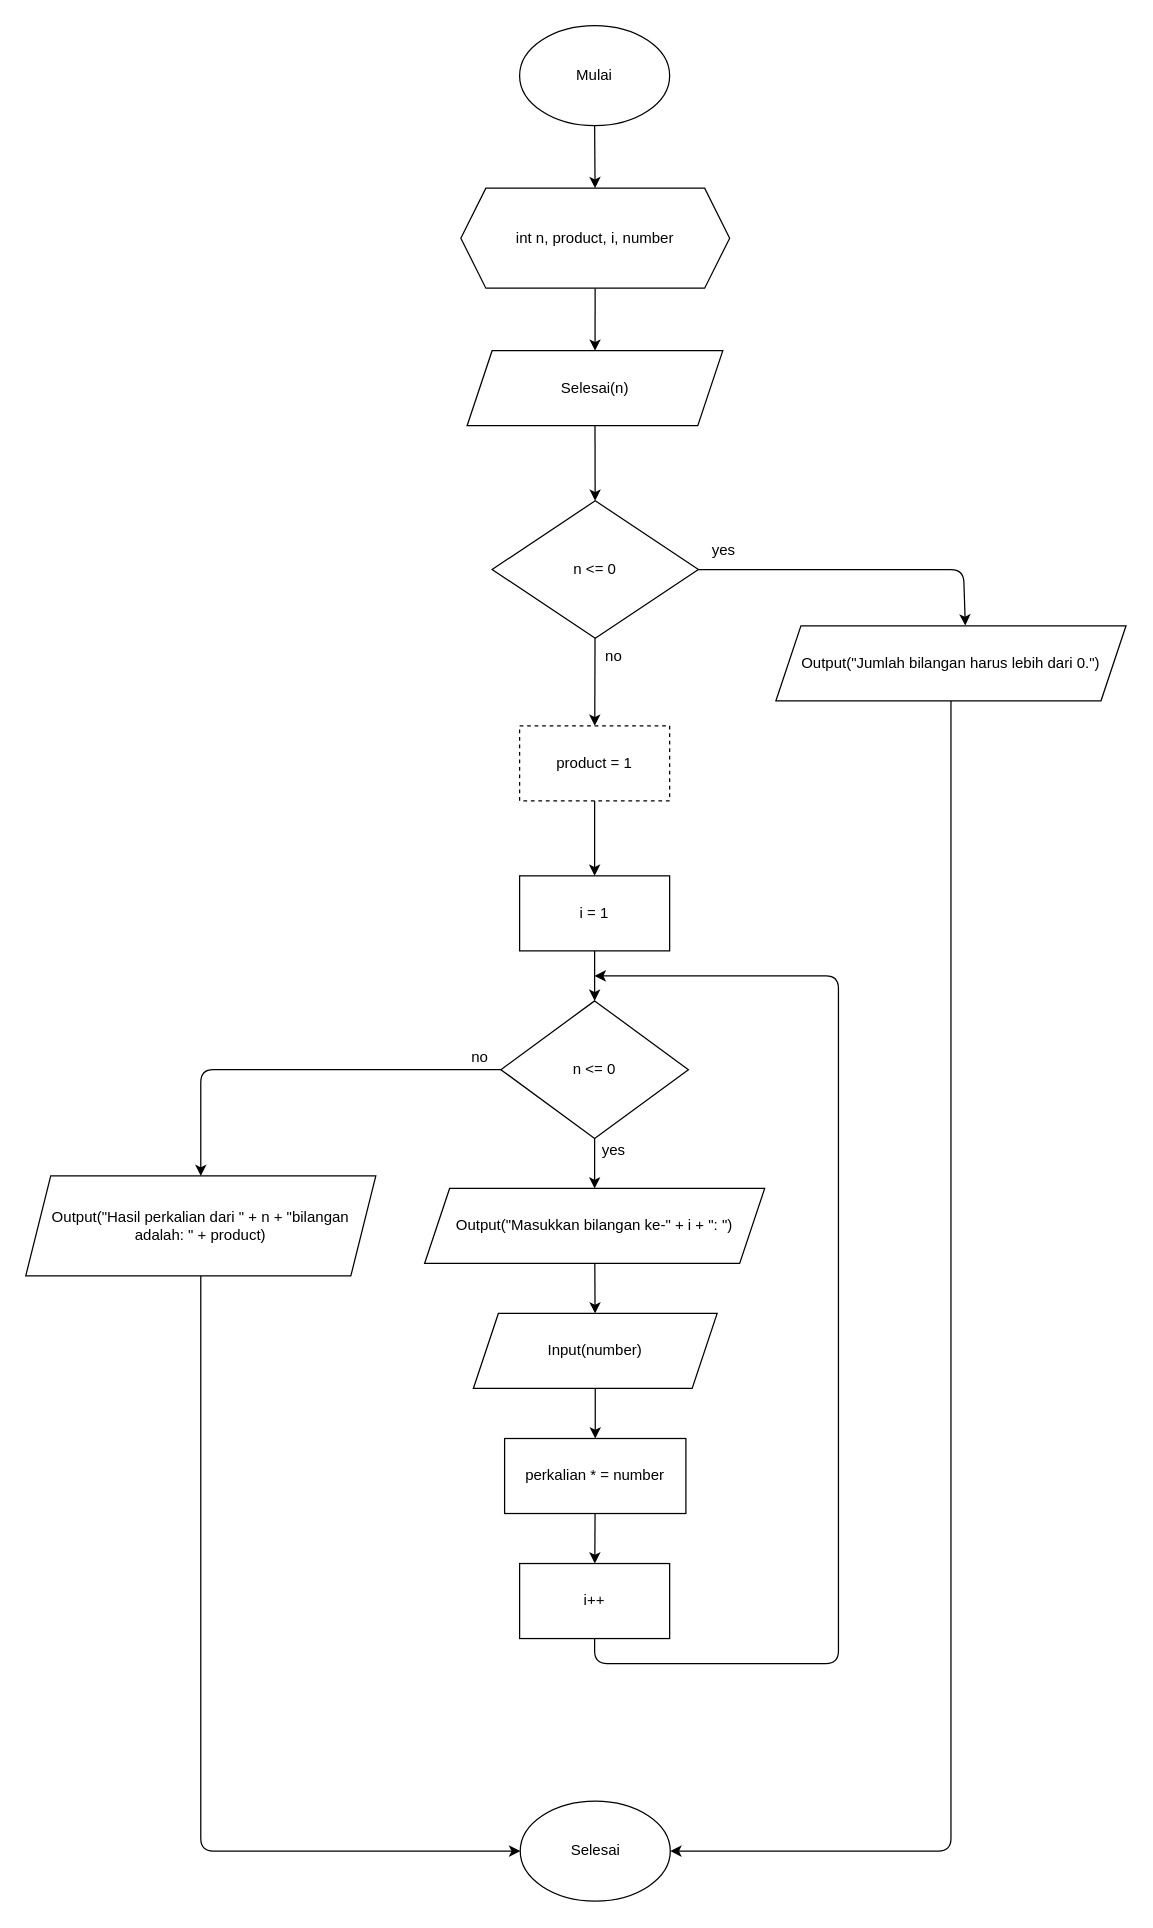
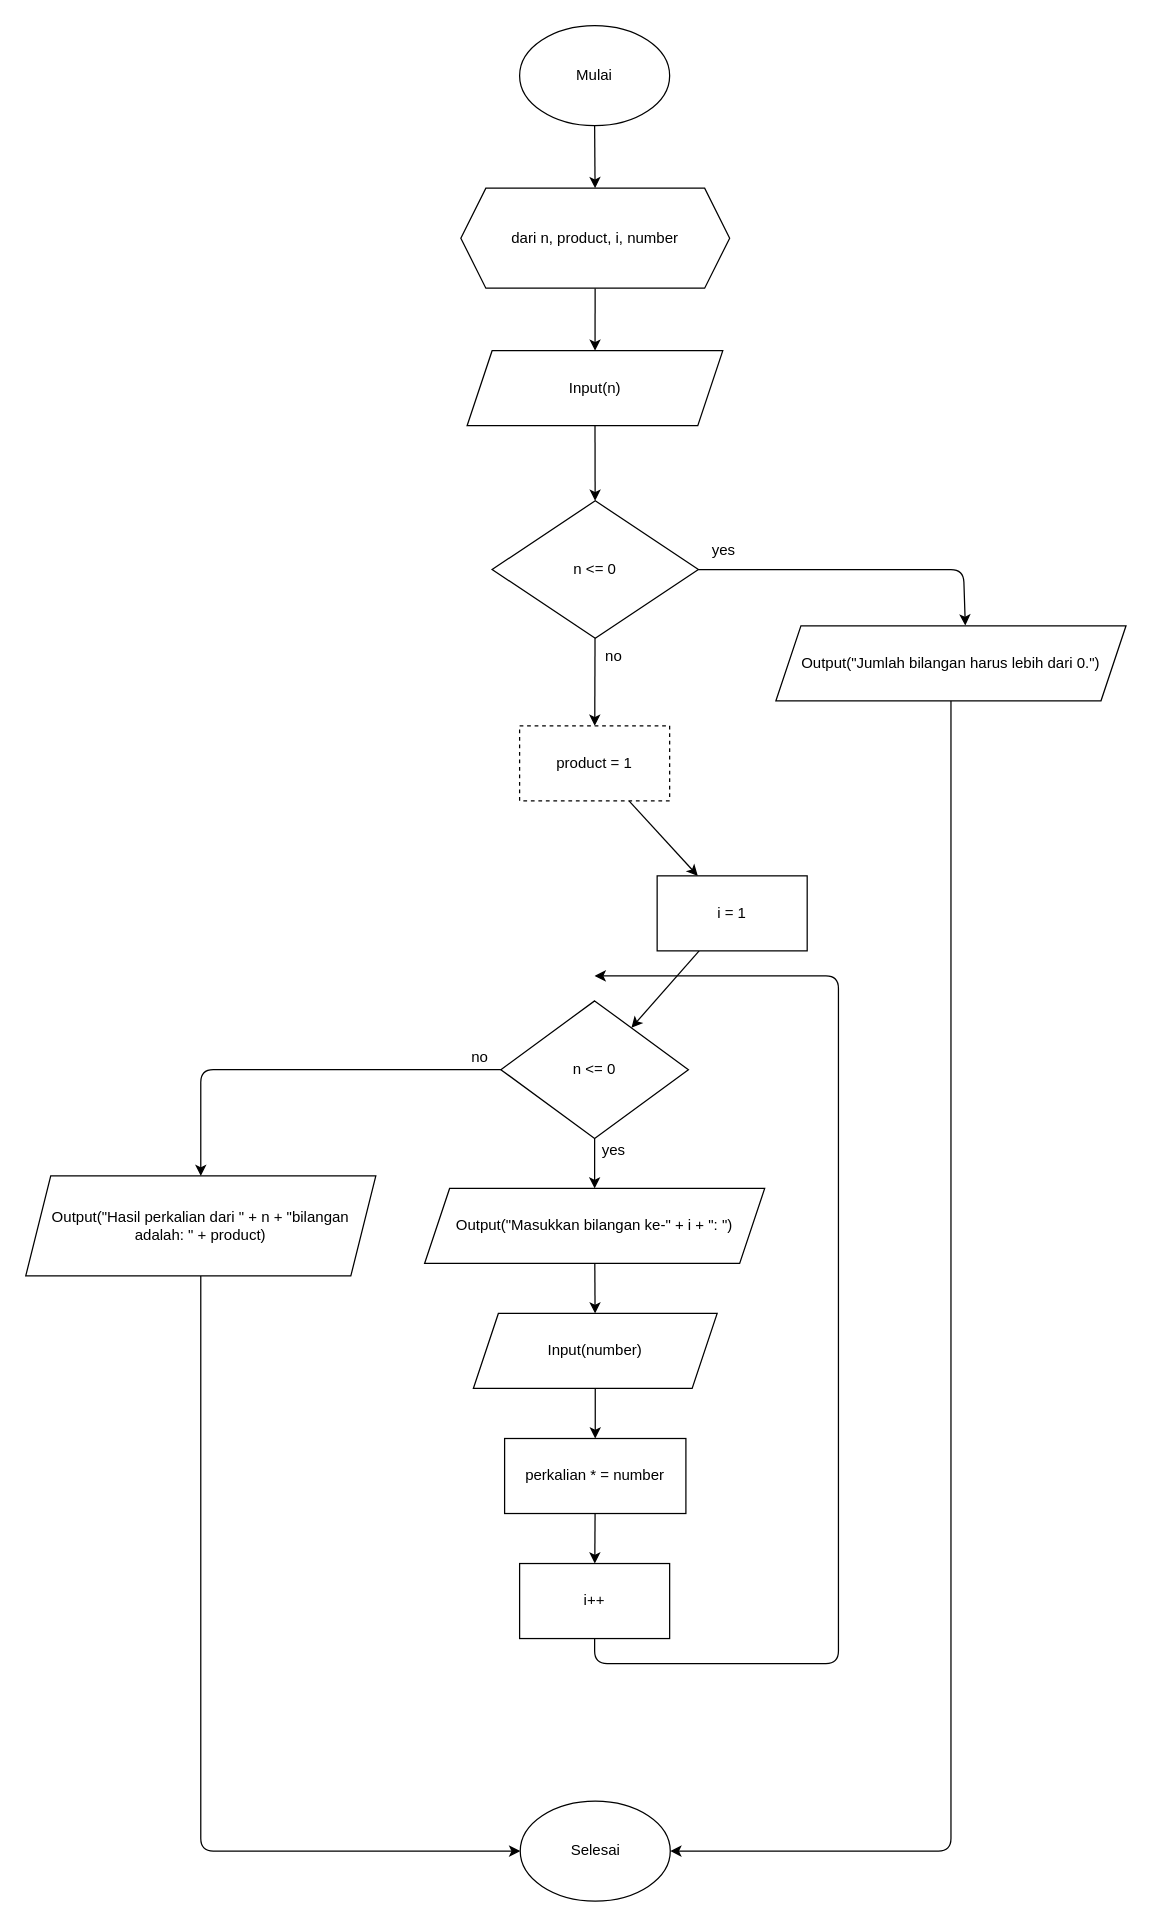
node "int n, product, i, number": label "int n, product, i, number" -> "dari n, product, i, number"
node "Selesai(n)": label "Selesai(n)" -> "Input(n)"
node "i = 1": moved (594, 913) -> (732, 913)
